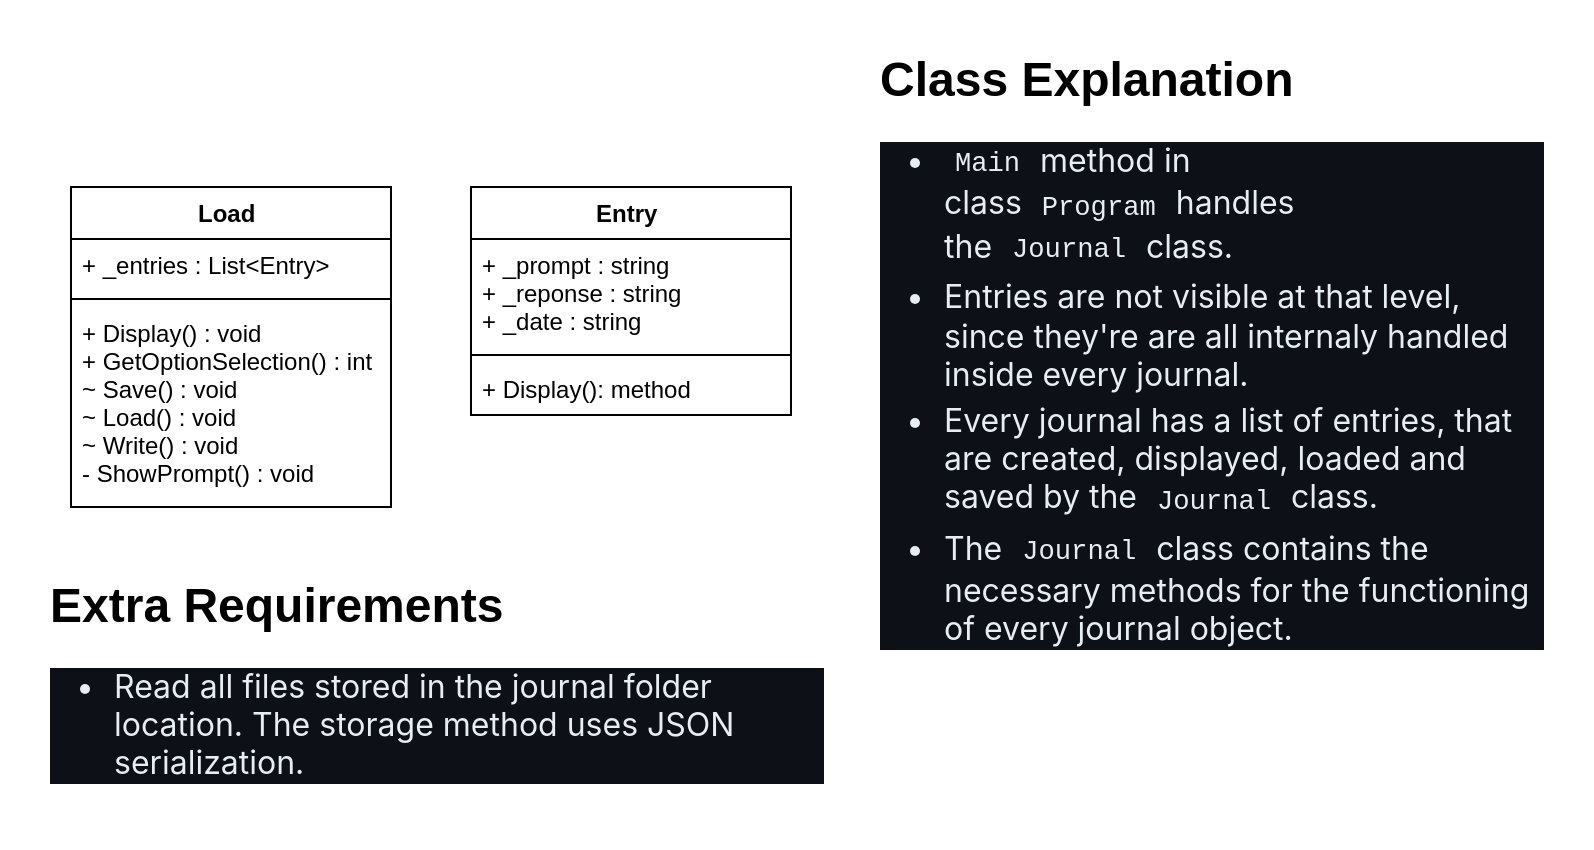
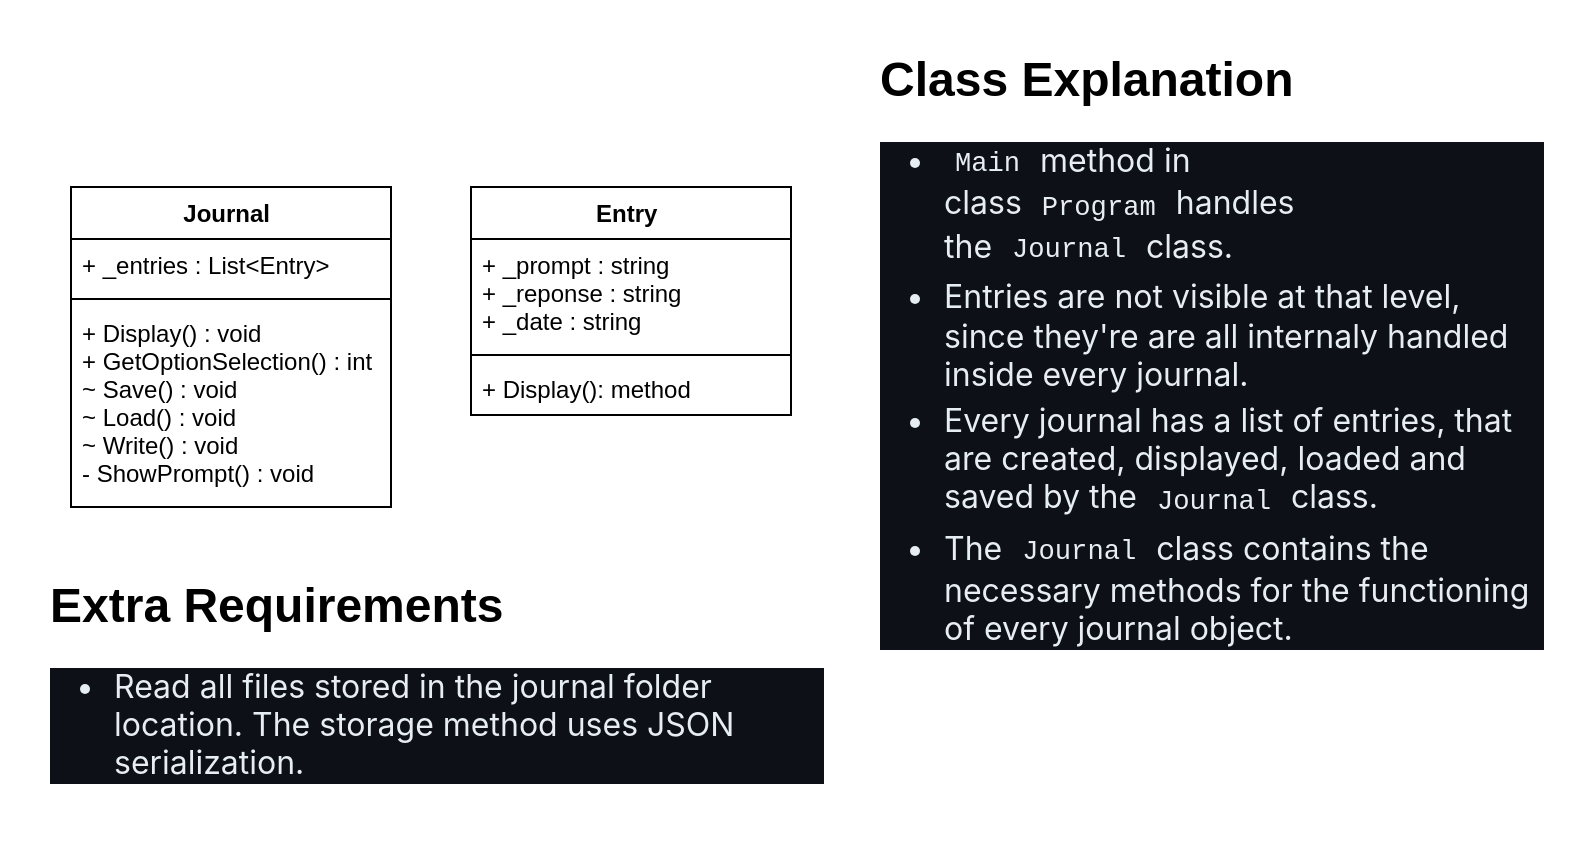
node "Load": label "Load" -> "Journal"
